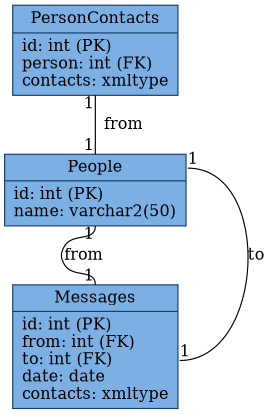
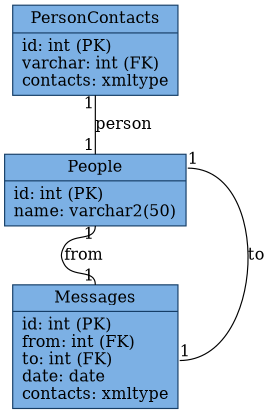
node "PersonContacts": text "person: int (FK)" -> "varchar: int (FK)"
edge "PersonContacts" -- "People": label "from" -> "person"
